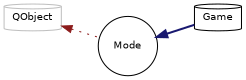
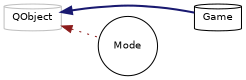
edge "Game" -> "Mode": now "Game" -> "QObject"
